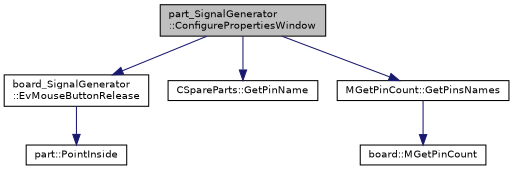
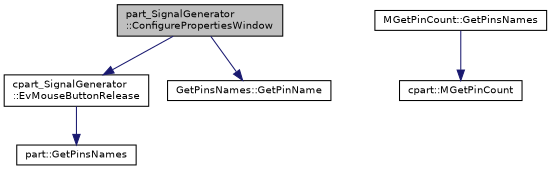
edge "part_SignalGenerator ::ConfigurePropertiesWindow" -> "MGetPinCount::GetPinsNames": removed
node "board_SignalGenerator ::EvMouseButtonRelease": label "board_SignalGenerator ::EvMouseButtonRelease" -> "cpart_SignalGenerator ::EvMouseButtonRelease"
node "CSpareParts::GetPinName": label "CSpareParts::GetPinName" -> "GetPinsNames::GetPinName"
node "part::PointInside": label "part::PointInside" -> "part::GetPinsNames"
node "board::MGetPinCount": label "board::MGetPinCount" -> "cpart::MGetPinCount"
